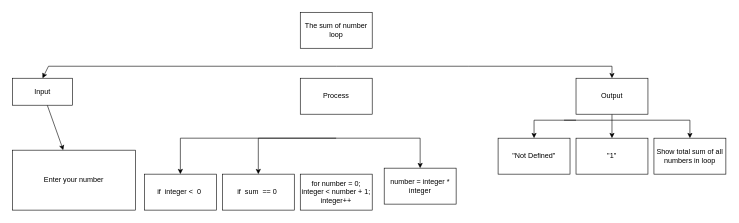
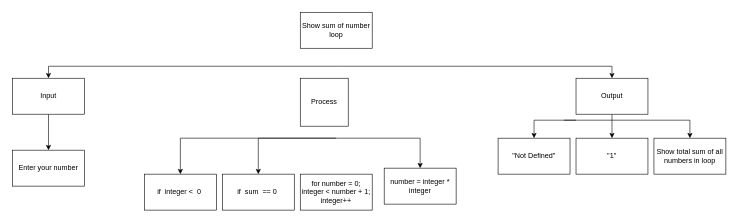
node "The sum of number loop": label "The sum of number loop" -> "Show sum of number loop"
node "Input": size 60x27 -> 72x36
node "Process": size 72x36 -> 48x48
node "Enter your number": size 123x60 -> 72x36
